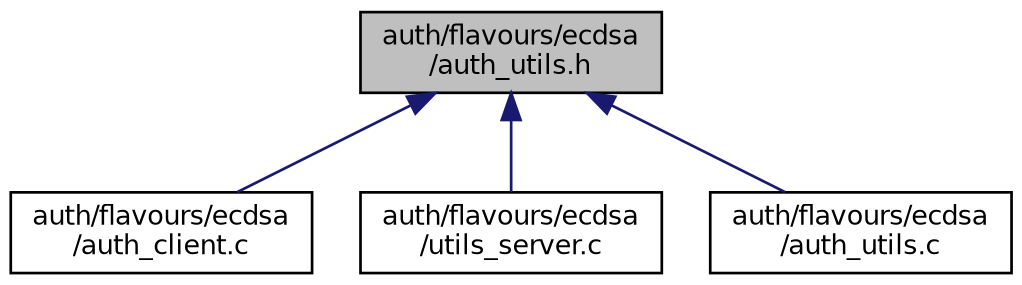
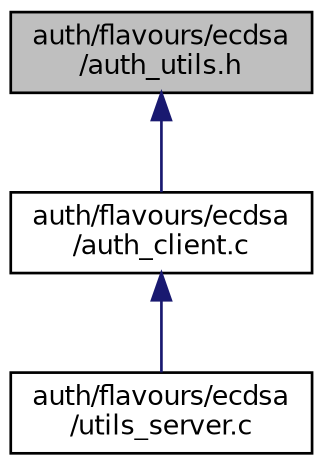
edge "auth/flavours/ecdsa /utils_server.c" -> "auth/flavours/ecdsa /auth_utils.h": now "auth/flavours/ecdsa /utils_server.c" -> "auth/flavours/ecdsa /auth_client.c"
node "auth/flavours/ecdsa /auth_utils.c": removed
